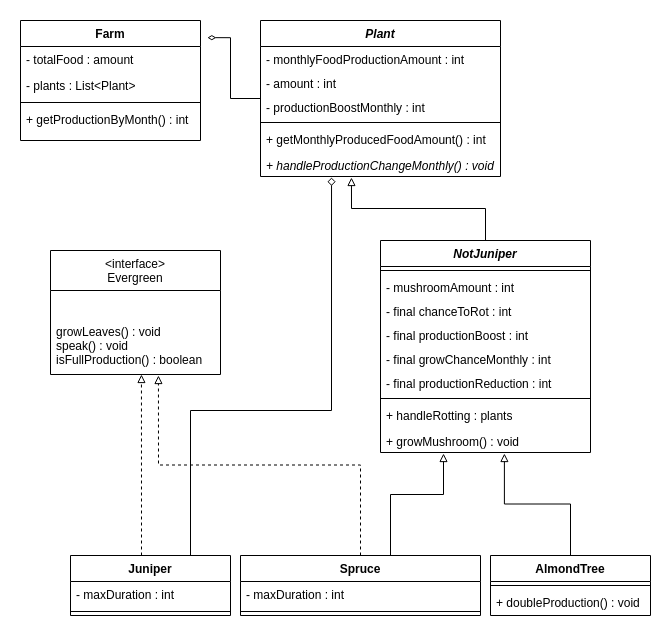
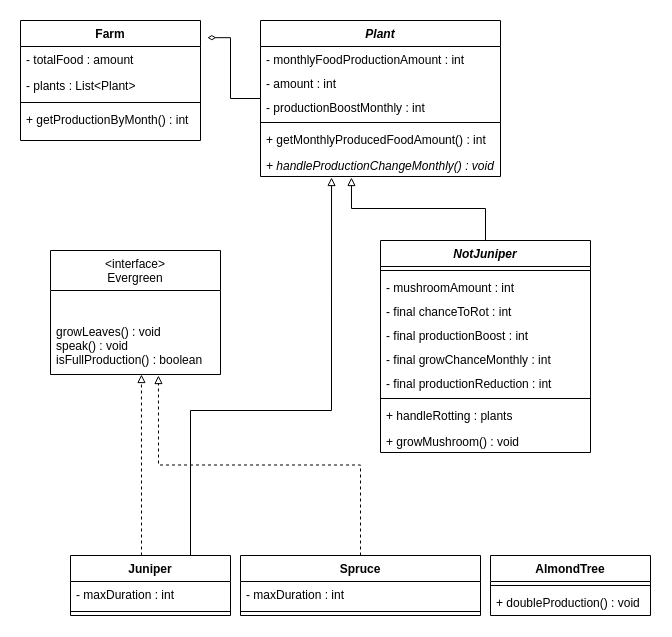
edge "Juniper" -> "+ handleProductionChangeMonthly() : void": arrowhead diamond -> block
edge "Spruce" -> "+ growMushroom() : void": removed
edge "AlmondTree" -> "+ growMushroom() : void": removed
